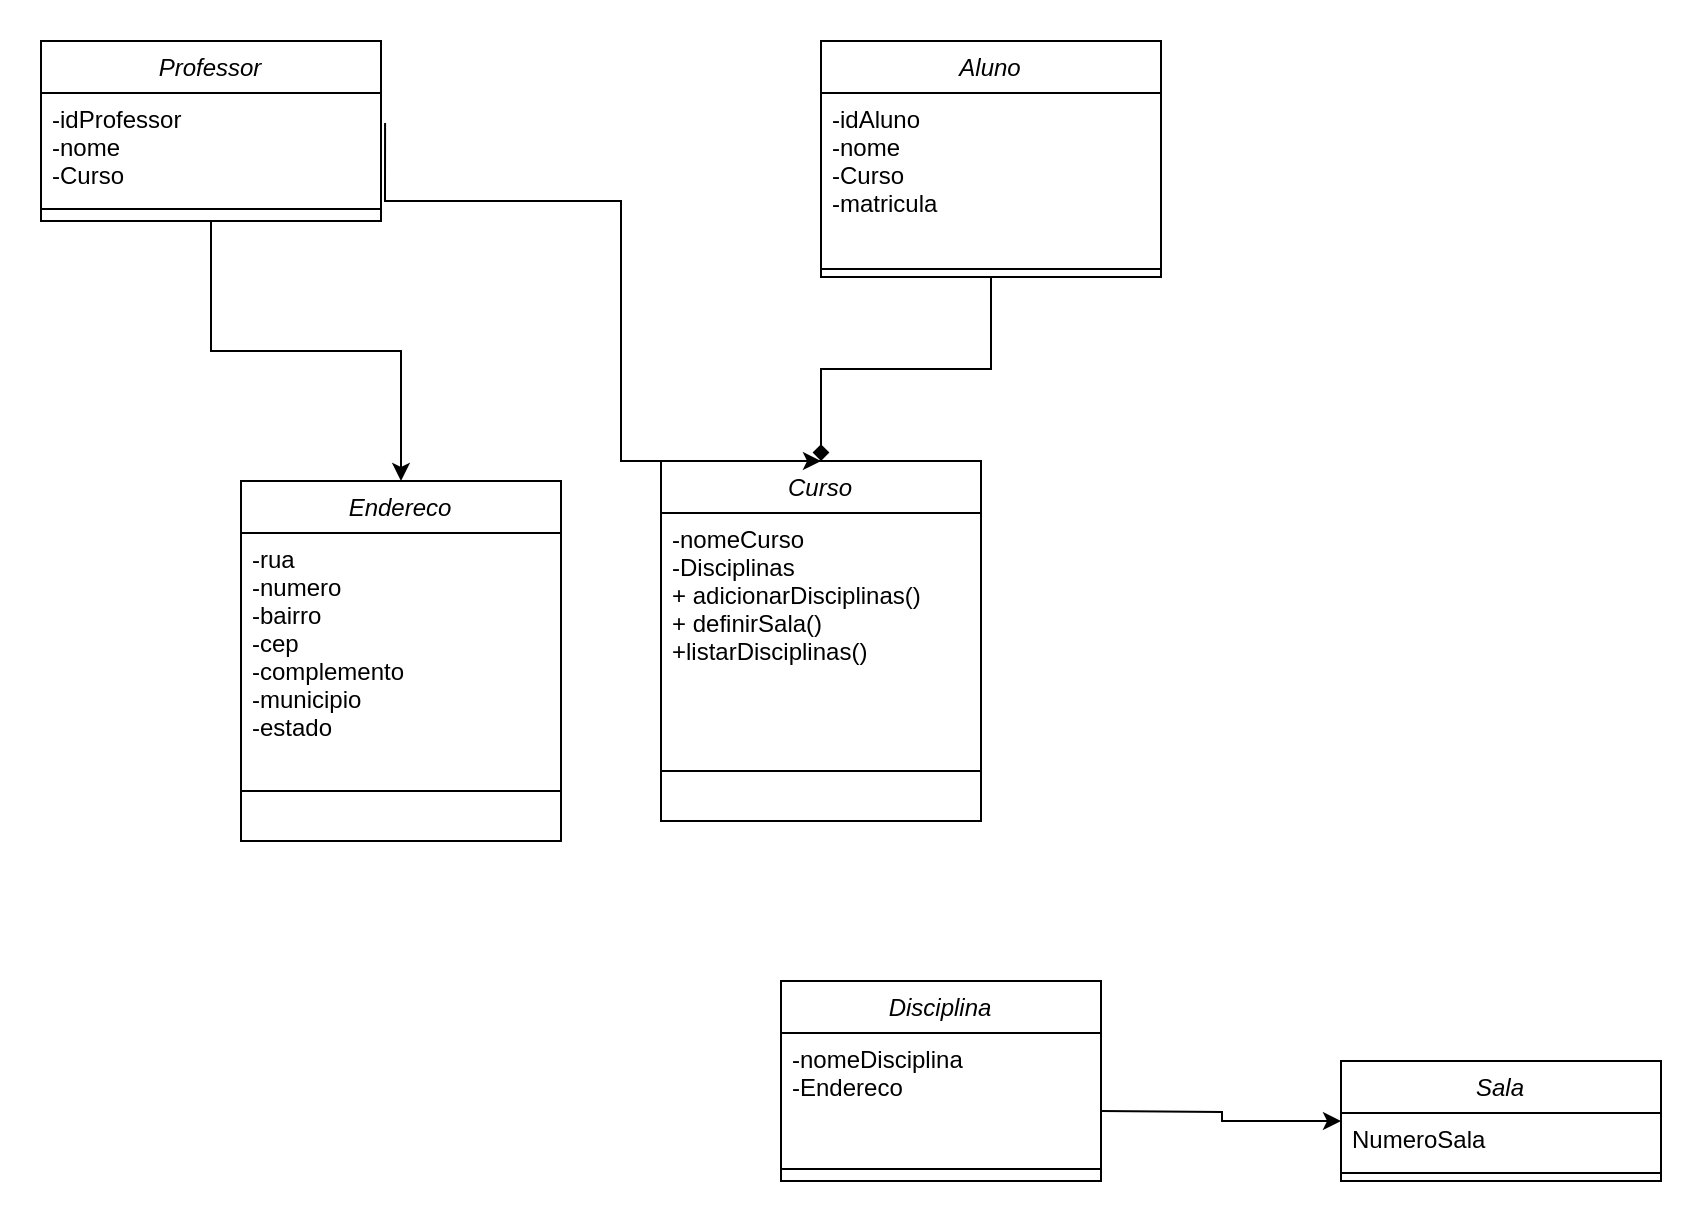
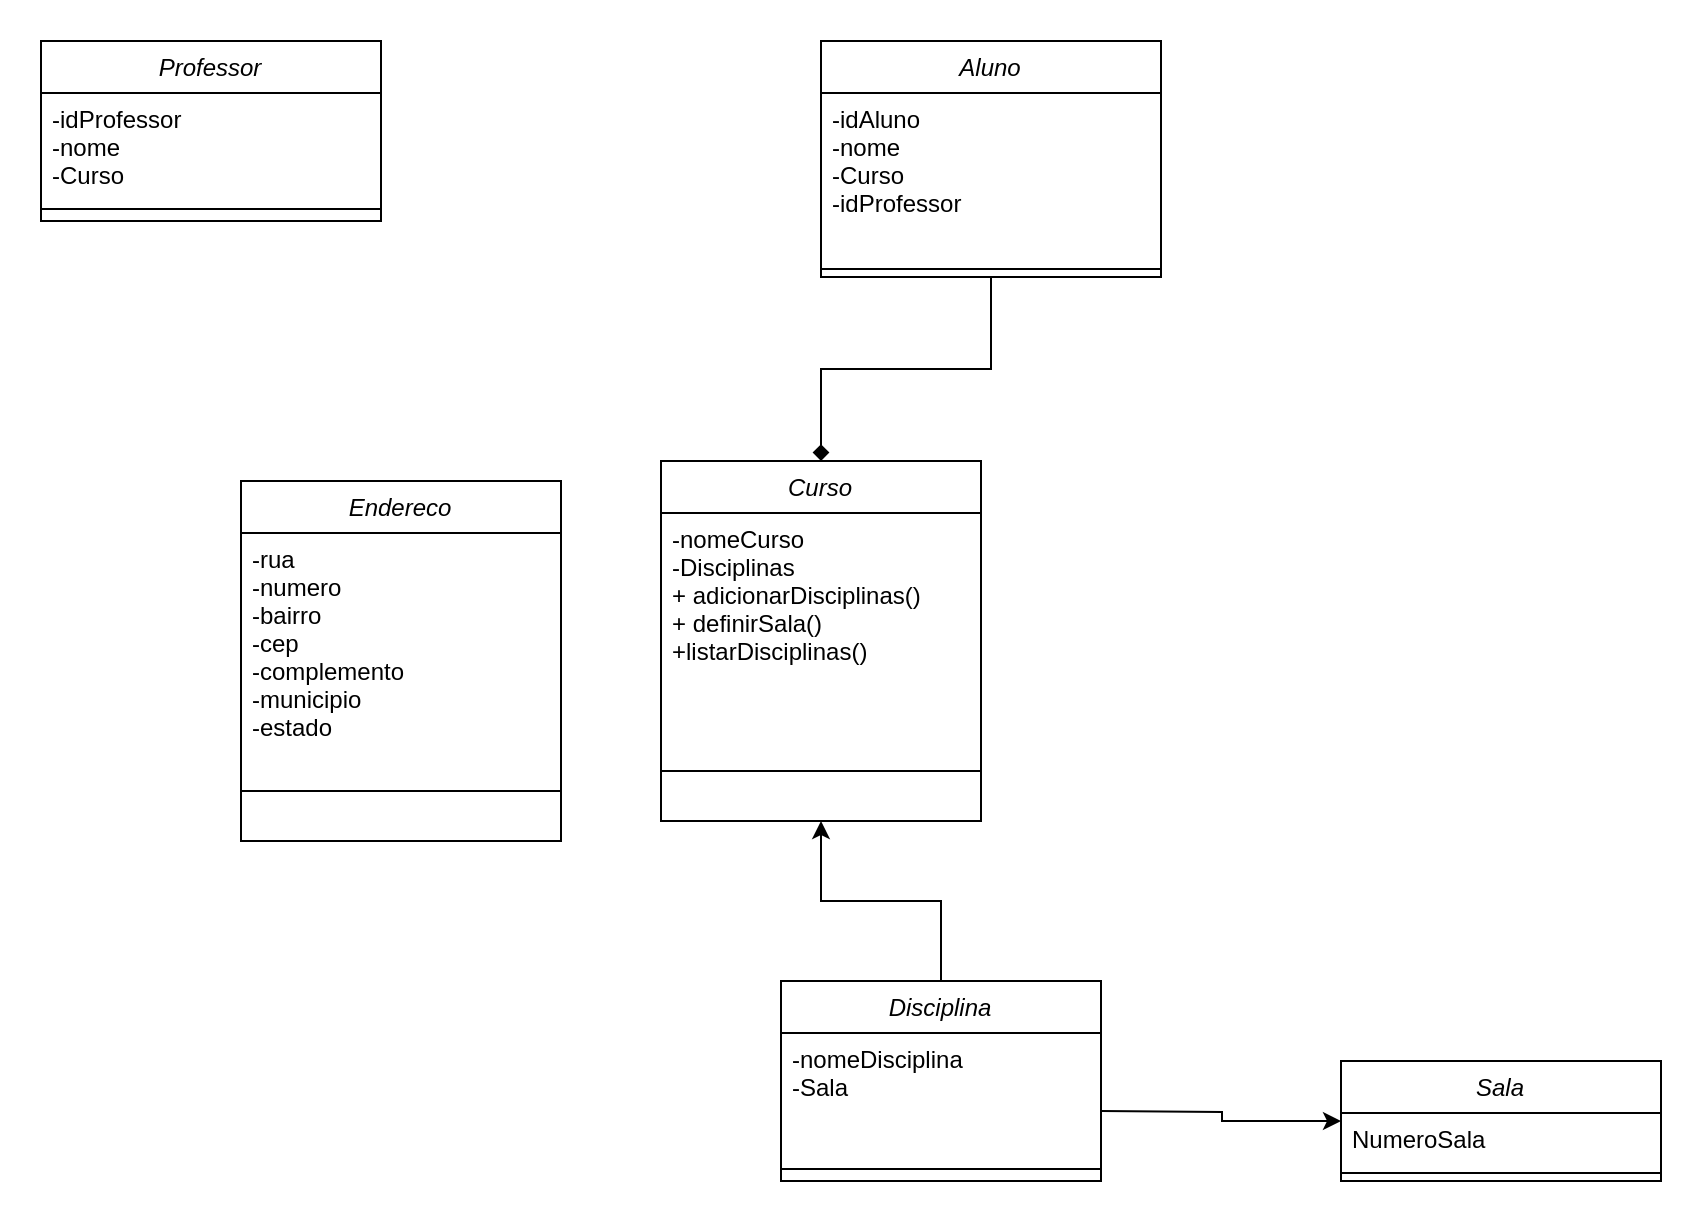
node "-idAluno -nome -Curso -matricula": label "-idAluno -nome -Curso -matricula" -> "-idAluno -nome -Curso -idProfessor"
edge "-idProfessor -nome -Curso" -> "Curso": removed
edge "Professor" -> "Endereco": removed
edge "Disciplina" -> "Curso": added
node "-nomeDisciplina -Endereco": label "-nomeDisciplina -Endereco" -> "-nomeDisciplina -Sala"
